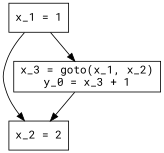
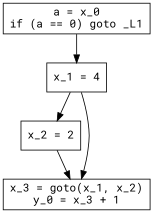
node "x_1 = 1": label "x_1 = 1" -> "x_1 = 4"
node "a = x_0 if (a == 0) goto _L1": added
edge "x_3 = goto(x_1, x_2) y_0 = x_3 + 1" -> "x_2 = 2": reversed
